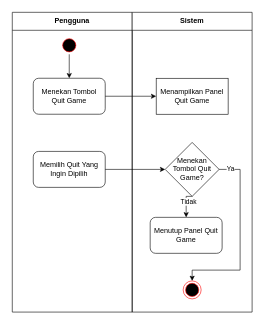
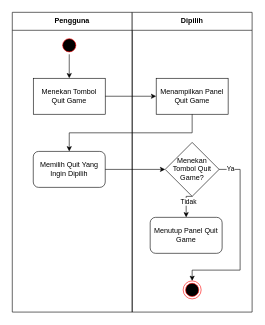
node "Sistem": label "Sistem" -> "Dipilih"
node "Menekan Tombol Quit Game": shape rounded rectangle -> rectangle
edge "Menampilkan Panel Quit Game" -> "Memilih Quit Yang Ingin Dipilih": added
